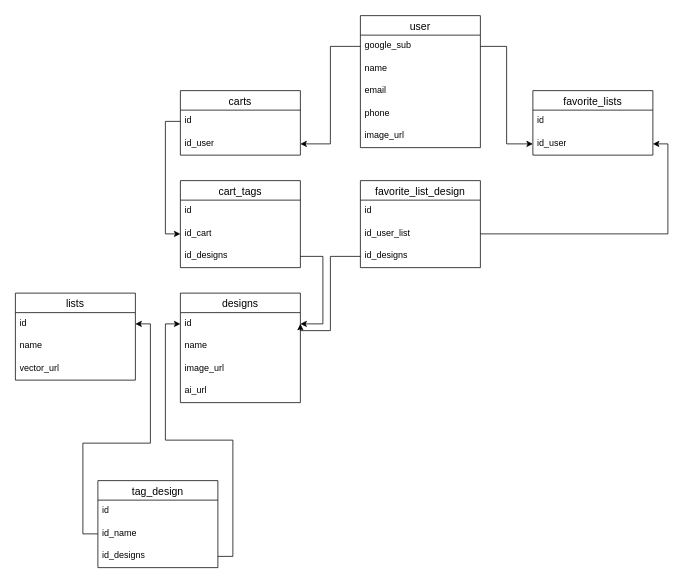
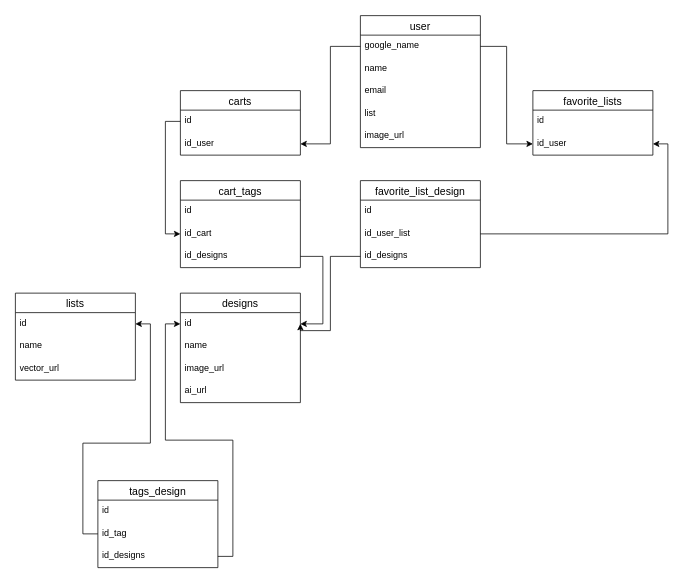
node "google_sub": label "google_sub" -> "google_name"
node "phone": label "phone" -> "list"
node "tag_design": label "tag_design" -> "tags_design"
node "id_name": label "id_name" -> "id_tag"
